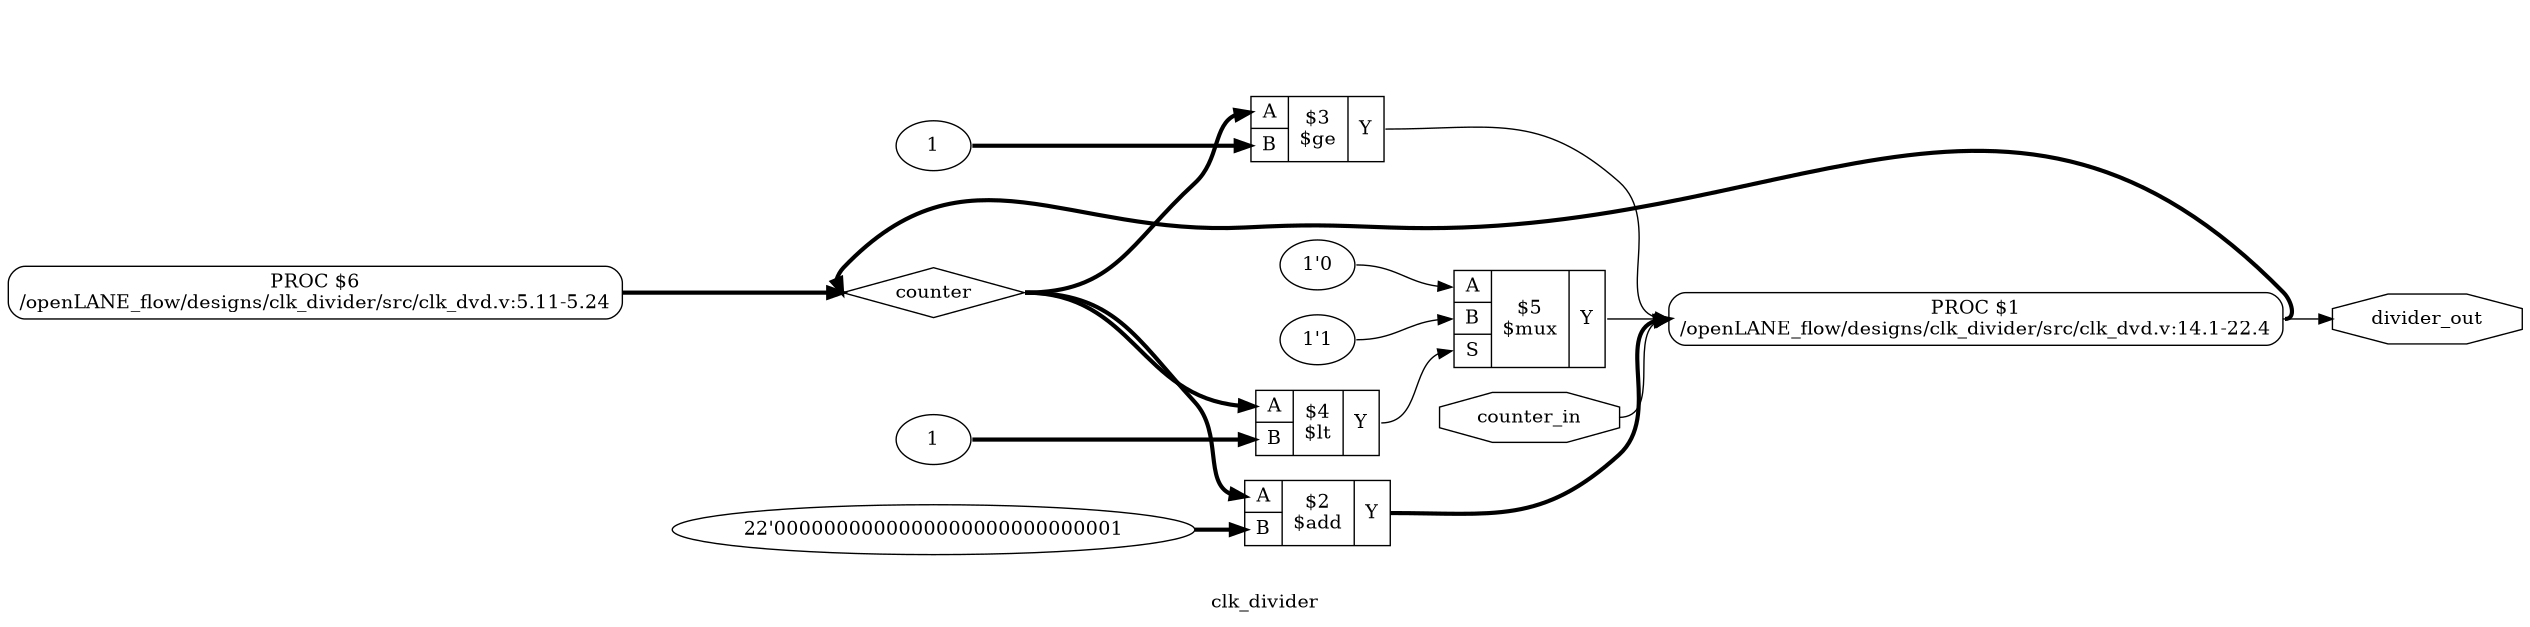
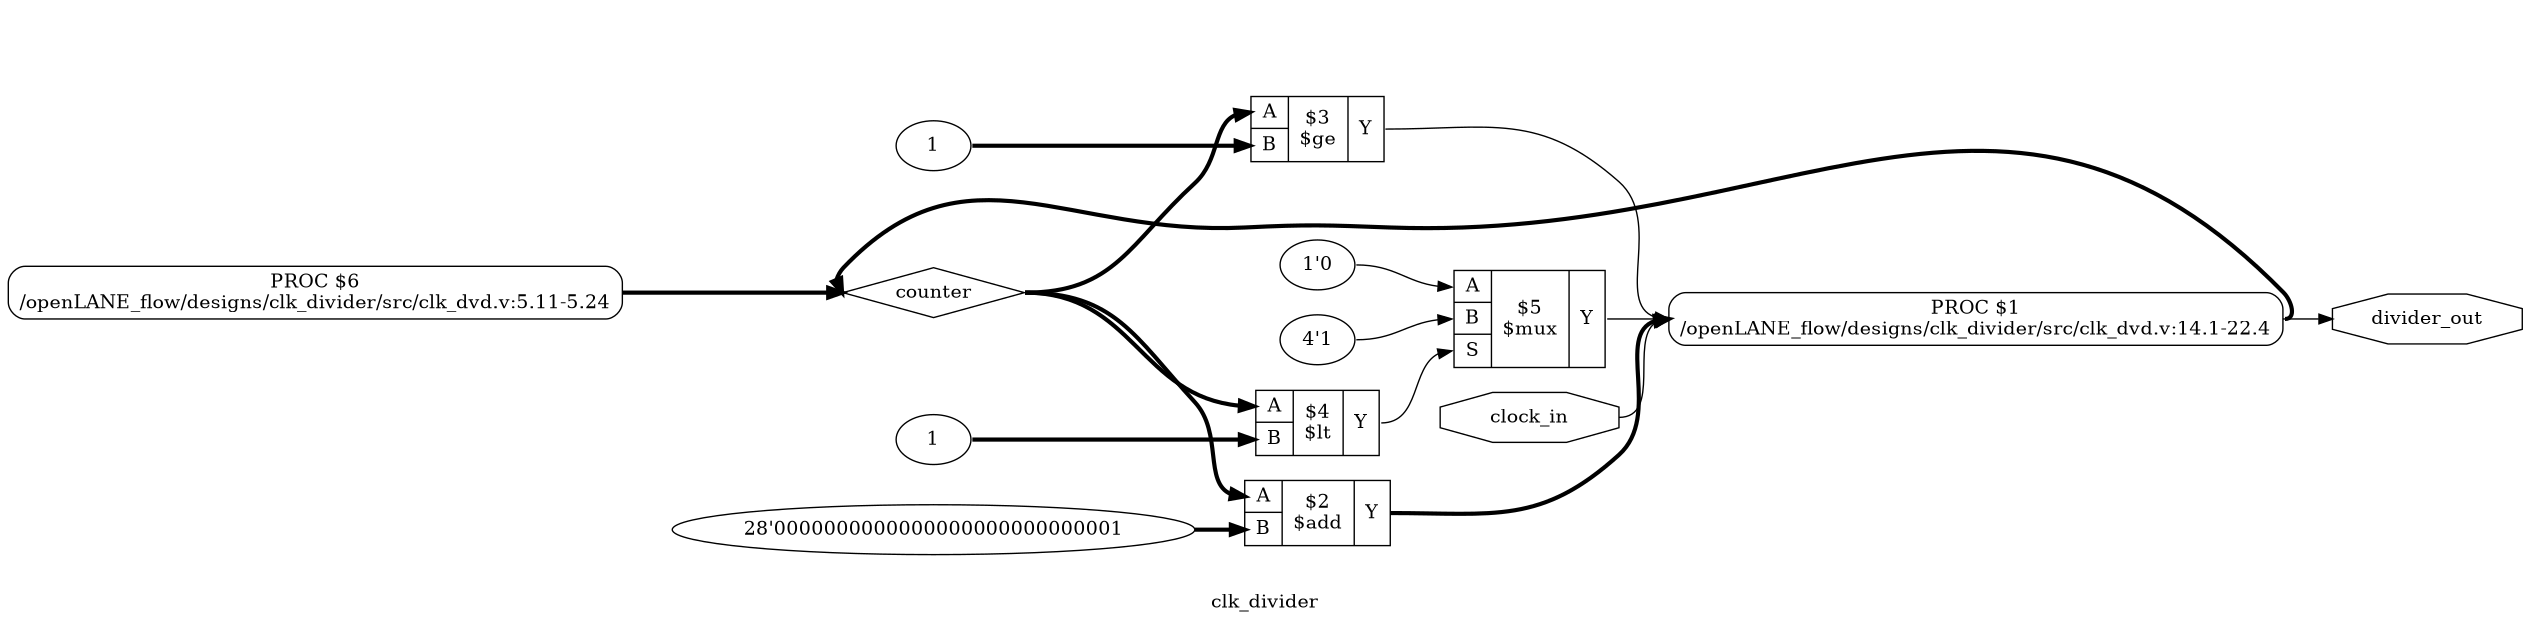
node "1'1": label "1'1" -> "4'1"
node "counter_in": label "counter_in" -> "clock_in"
node "22'0000000000000000000000000001": label "22'0000000000000000000000000001" -> "28'0000000000000000000000000001"
